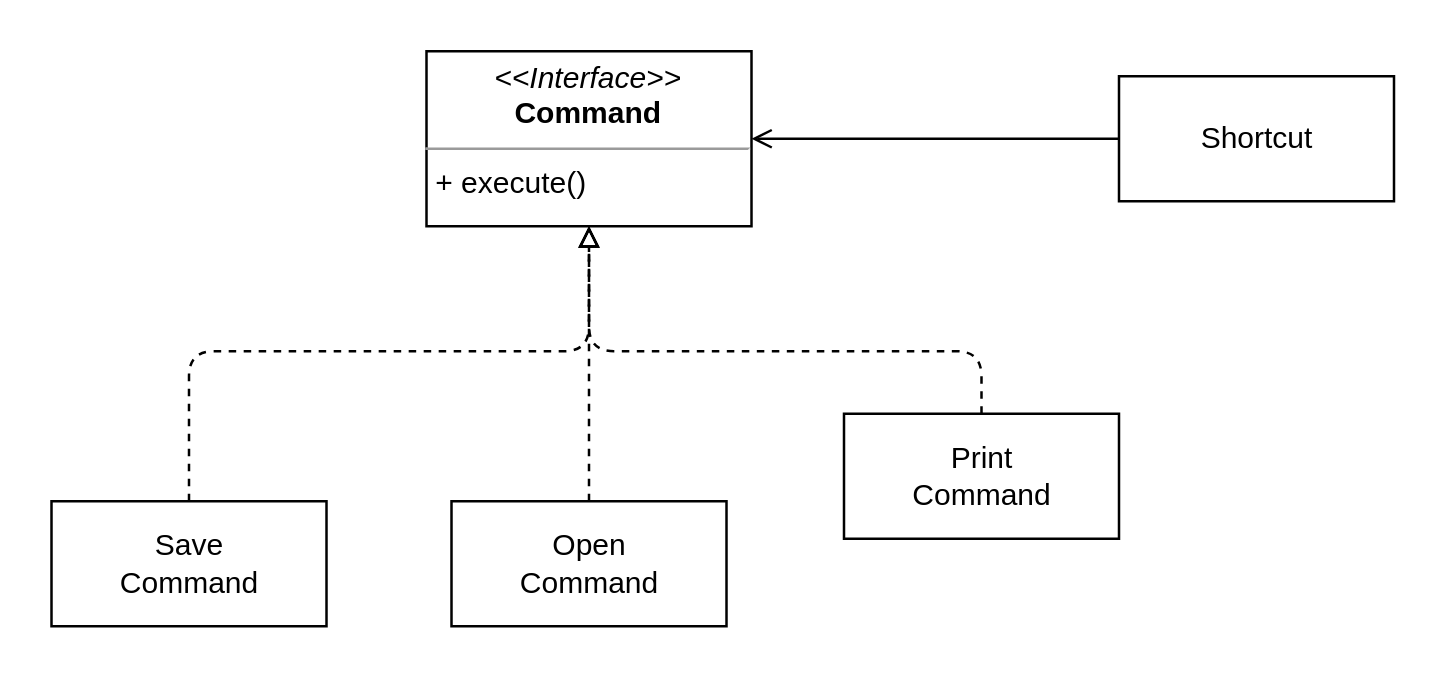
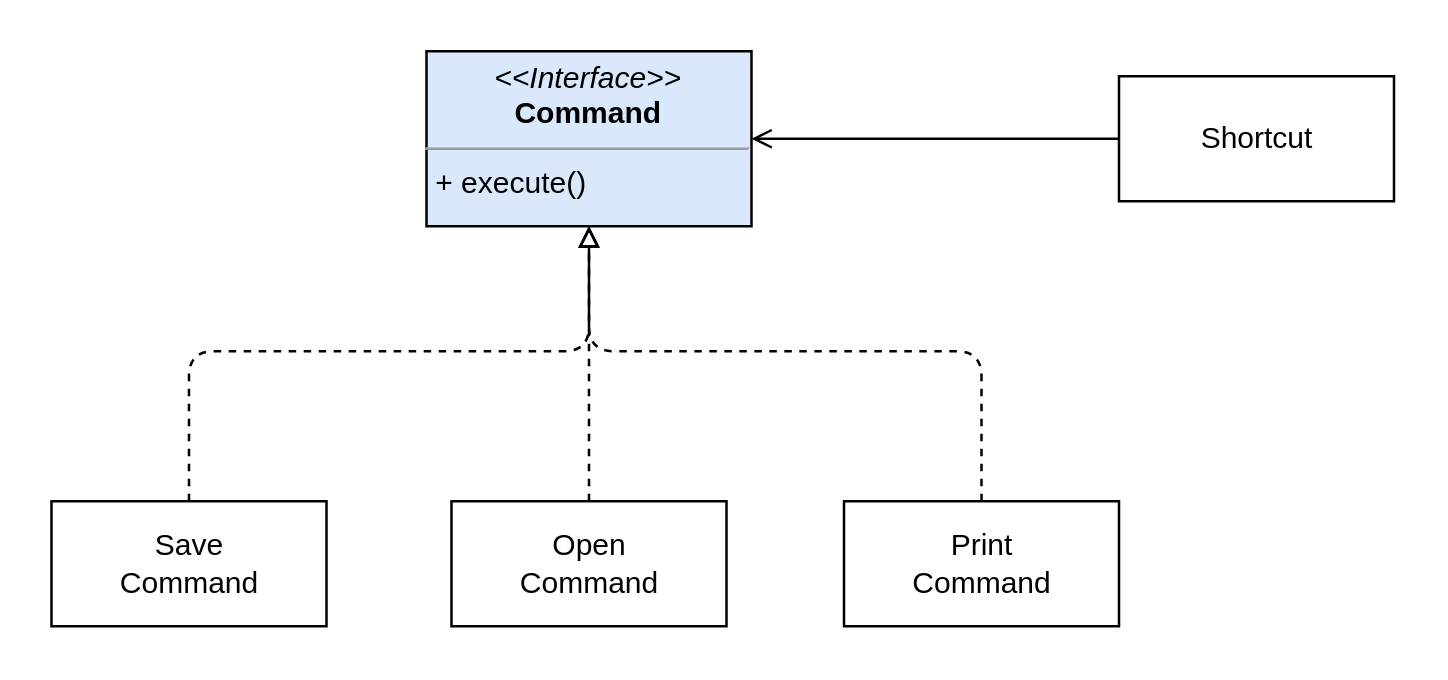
node "<<Interface>> Command + execute()": fillcolor #ffffff -> #dae8fc
node "Print Command": moved (981, 476) -> (981, 564)
